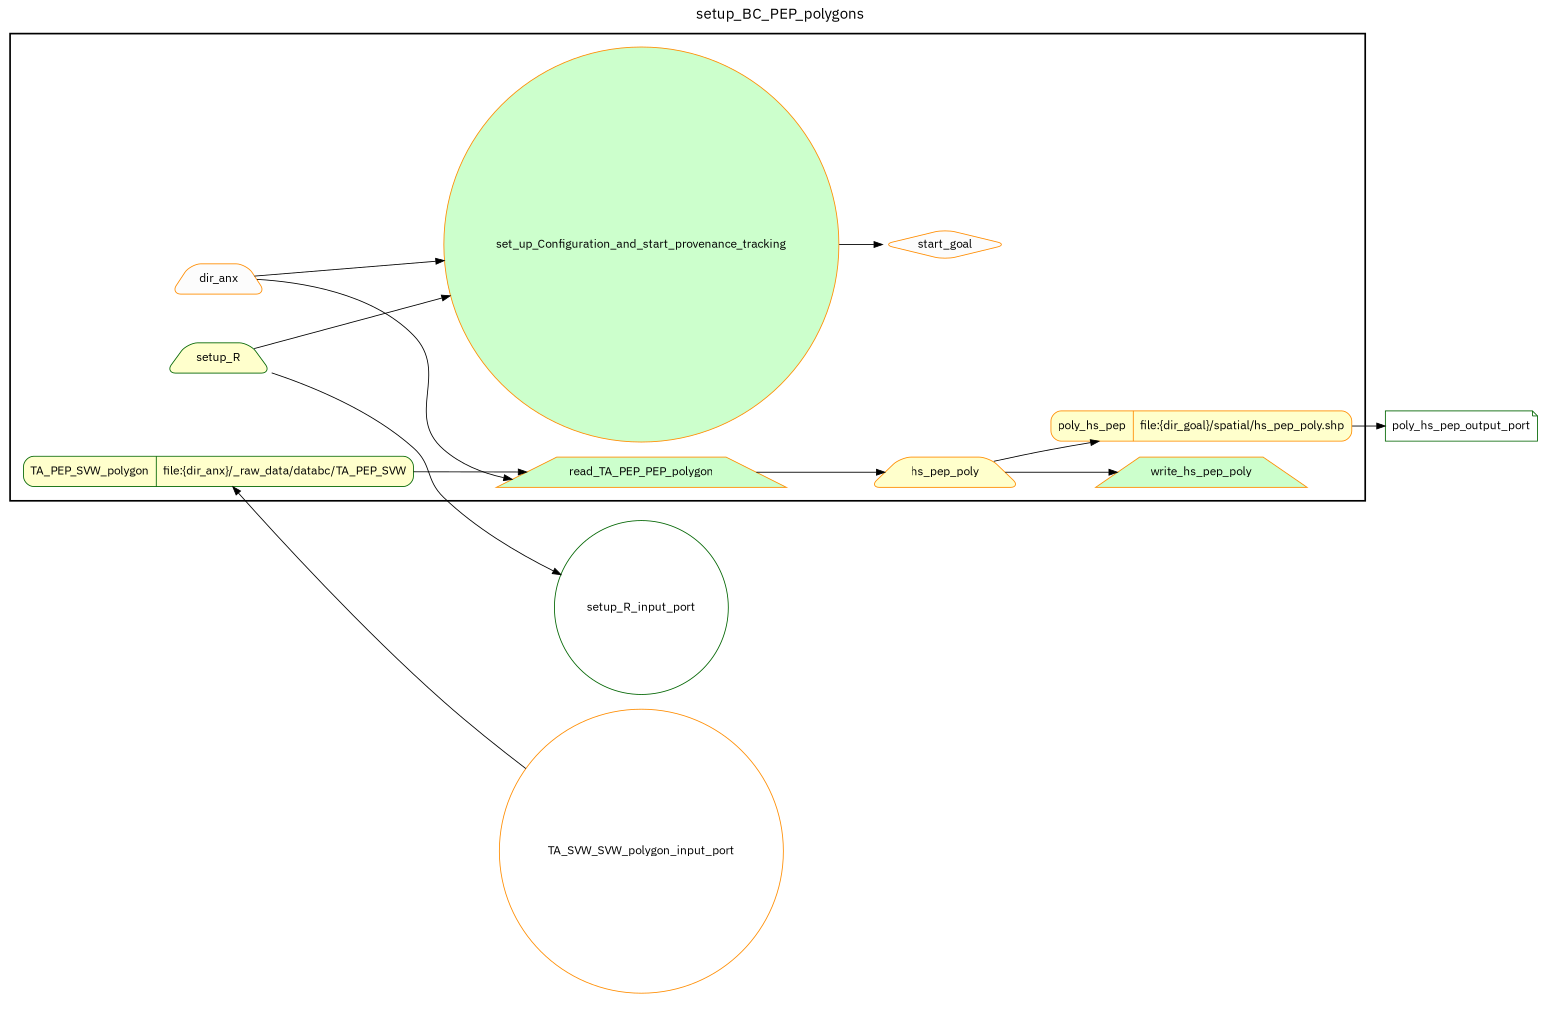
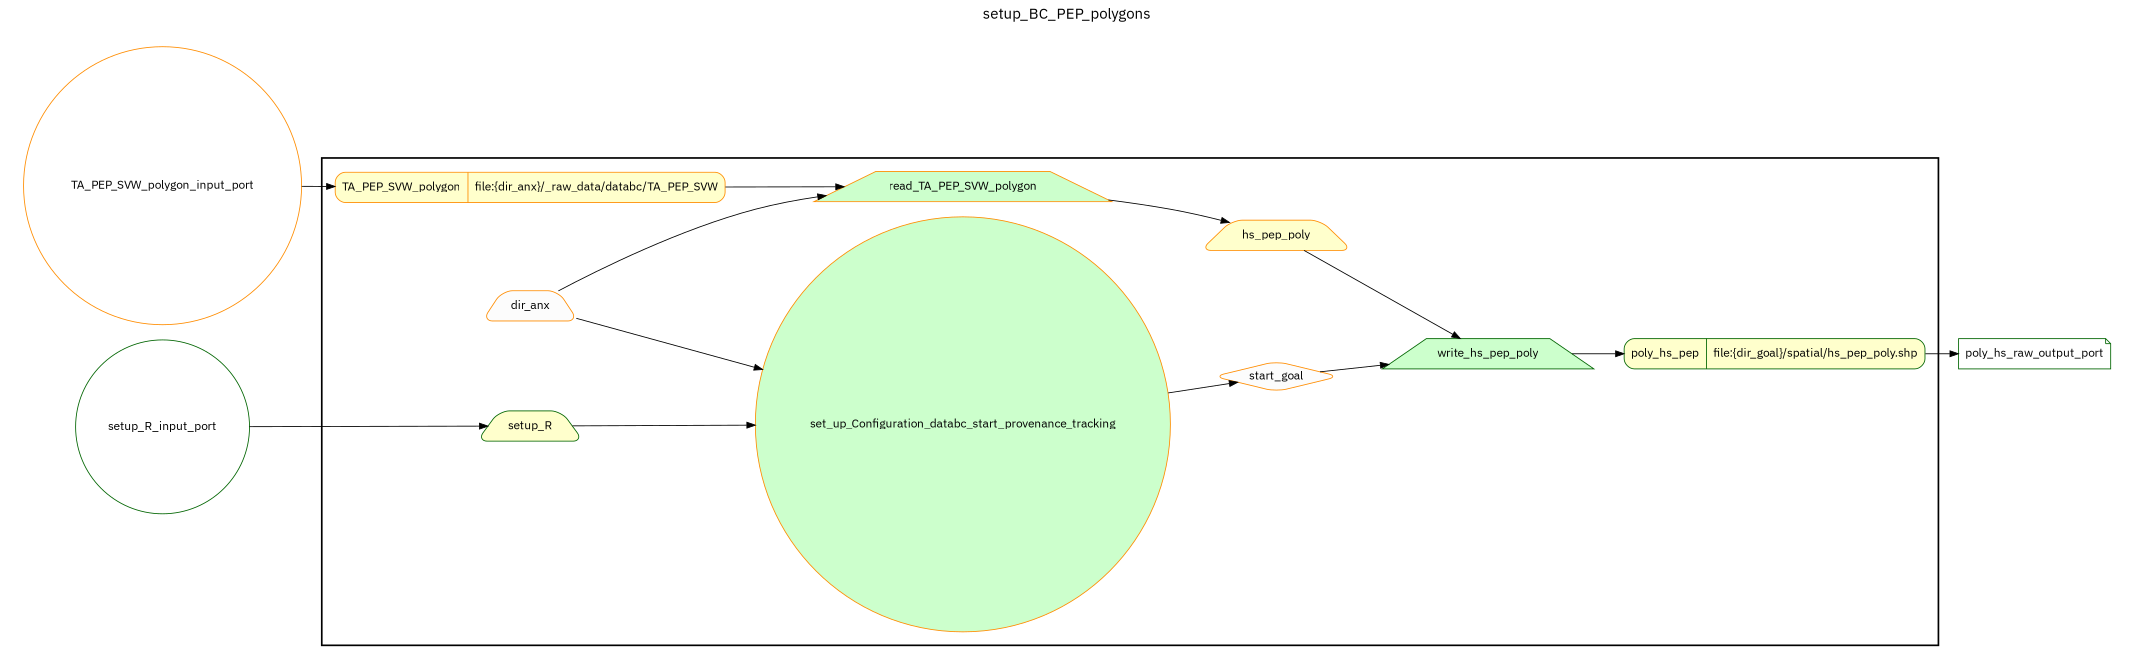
node "set_up_Configuration_and_start_provenance_tracking": label "set_up_Configuration_and_start_provenance_tracking" -> "set_up_Configuration_databc_start_provenance_tracking"
edge "start_goal" -> "write_hs_pep_poly": added
node "poly_hs_pep": color darkorange -> darkgreen
node "poly_hs_pep_output_port": label "poly_hs_pep_output_port" -> "poly_hs_raw_output_port"
edge "hs_pep_poly" -> "poly_hs_pep": now "write_hs_pep_poly" -> "poly_hs_pep"
edge "setup_R" -> "setup_R_input_port": reversed
node "TA_PEP_SVW_polygon": color darkgreen -> darkorange
node "read_TA_PEP_PEP_polygon": label "read_TA_PEP_PEP_polygon" -> "read_TA_PEP_SVW_polygon"
node "write_hs_pep_poly": color darkorange -> darkgreen
node "TA_SVW_SVW_polygon_input_port": label "TA_SVW_SVW_polygon_input_port" -> "TA_PEP_SVW_polygon_input_port"
